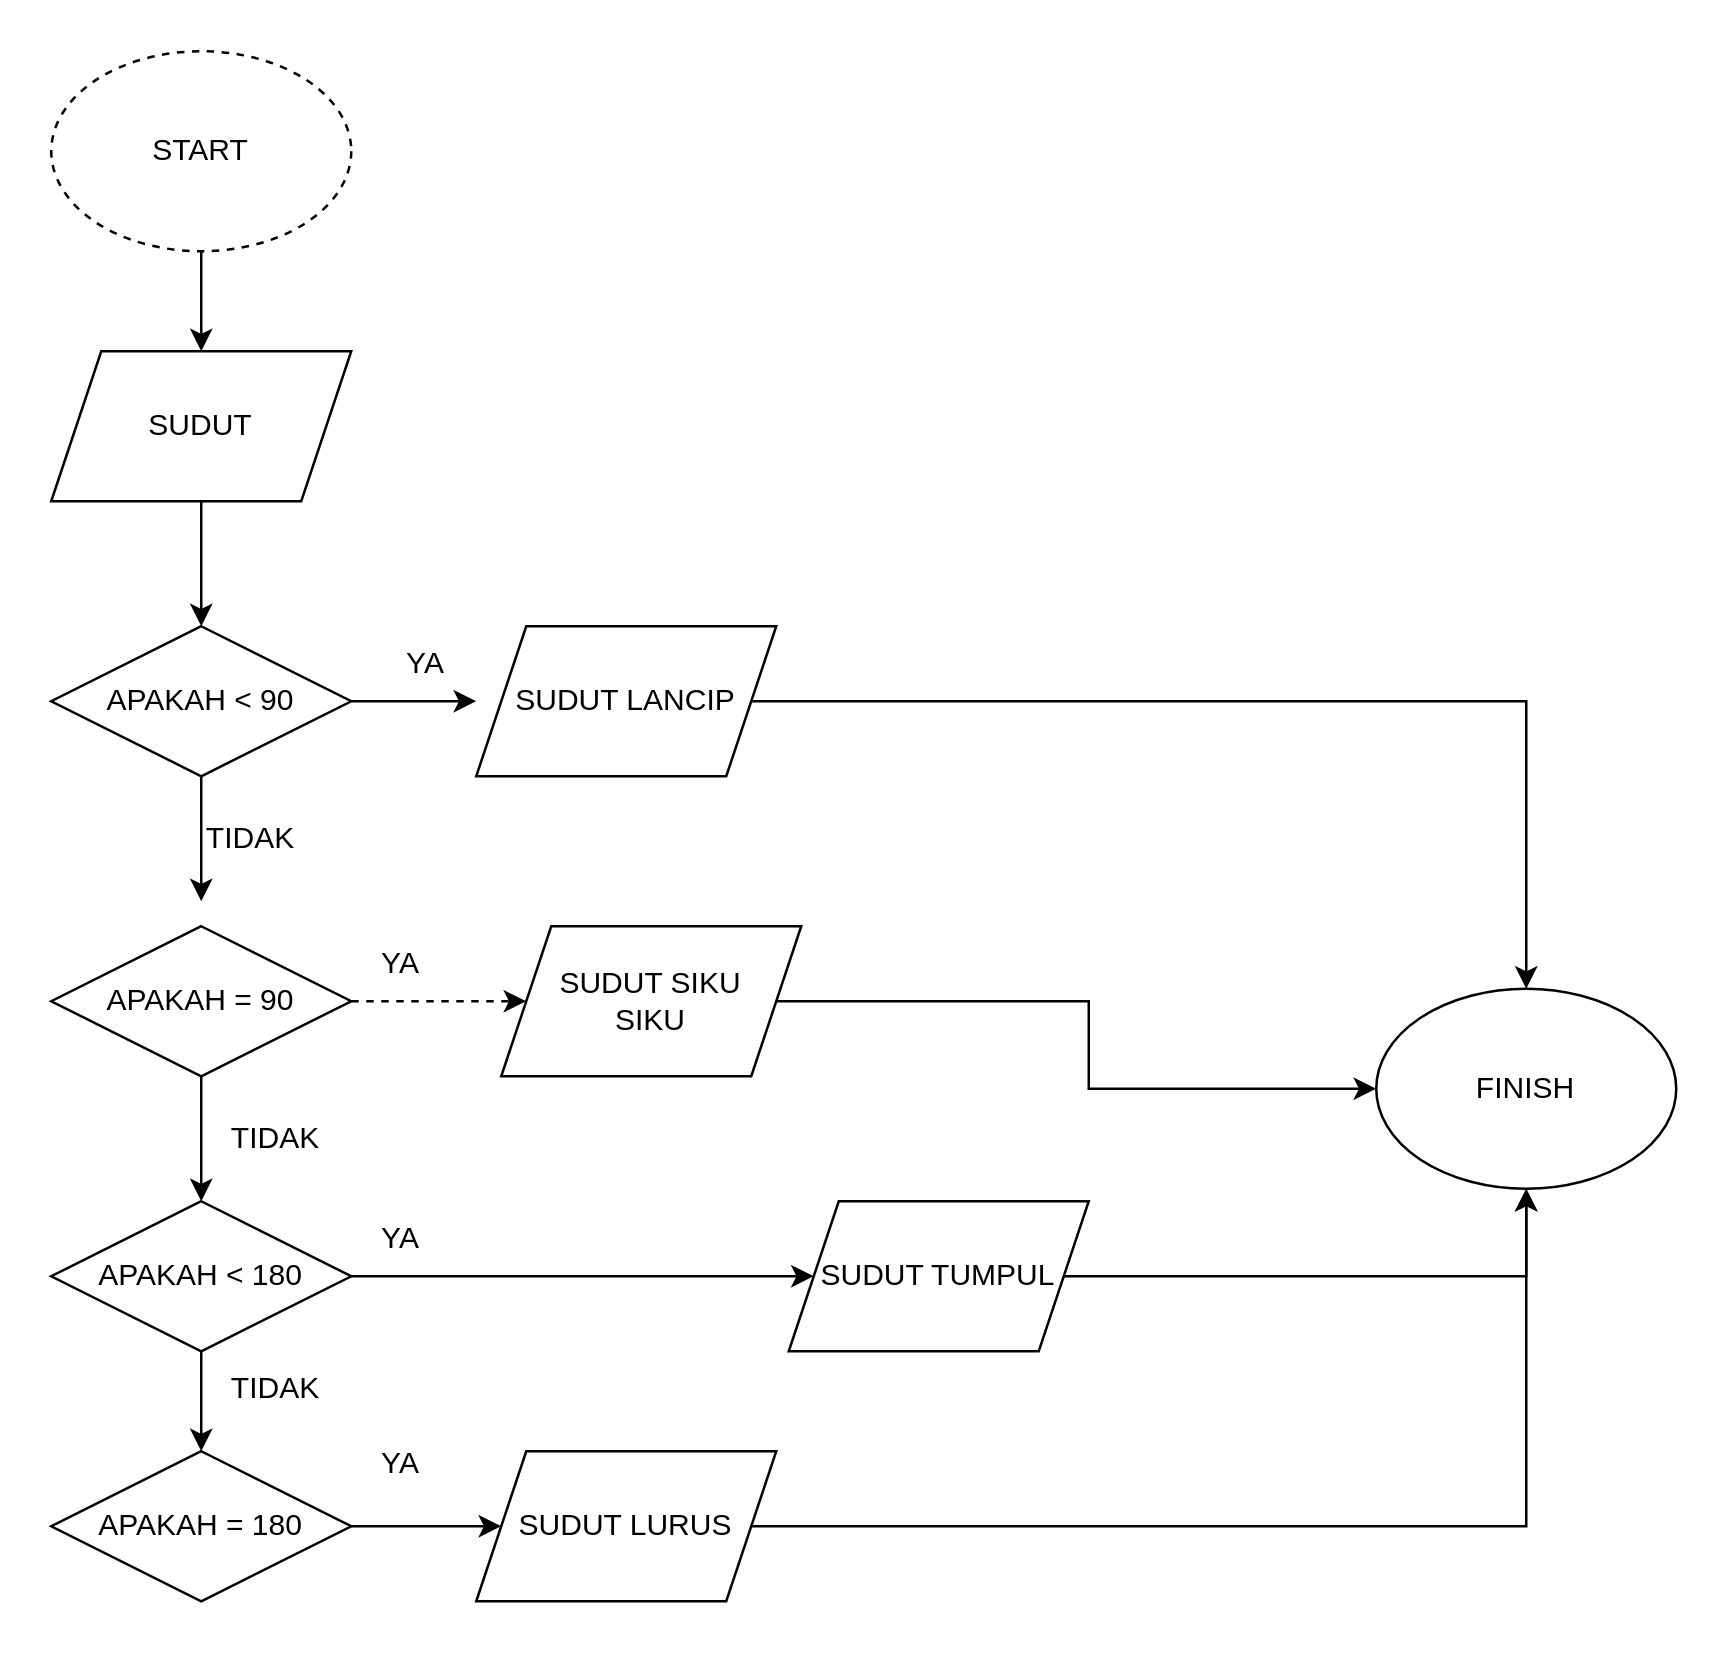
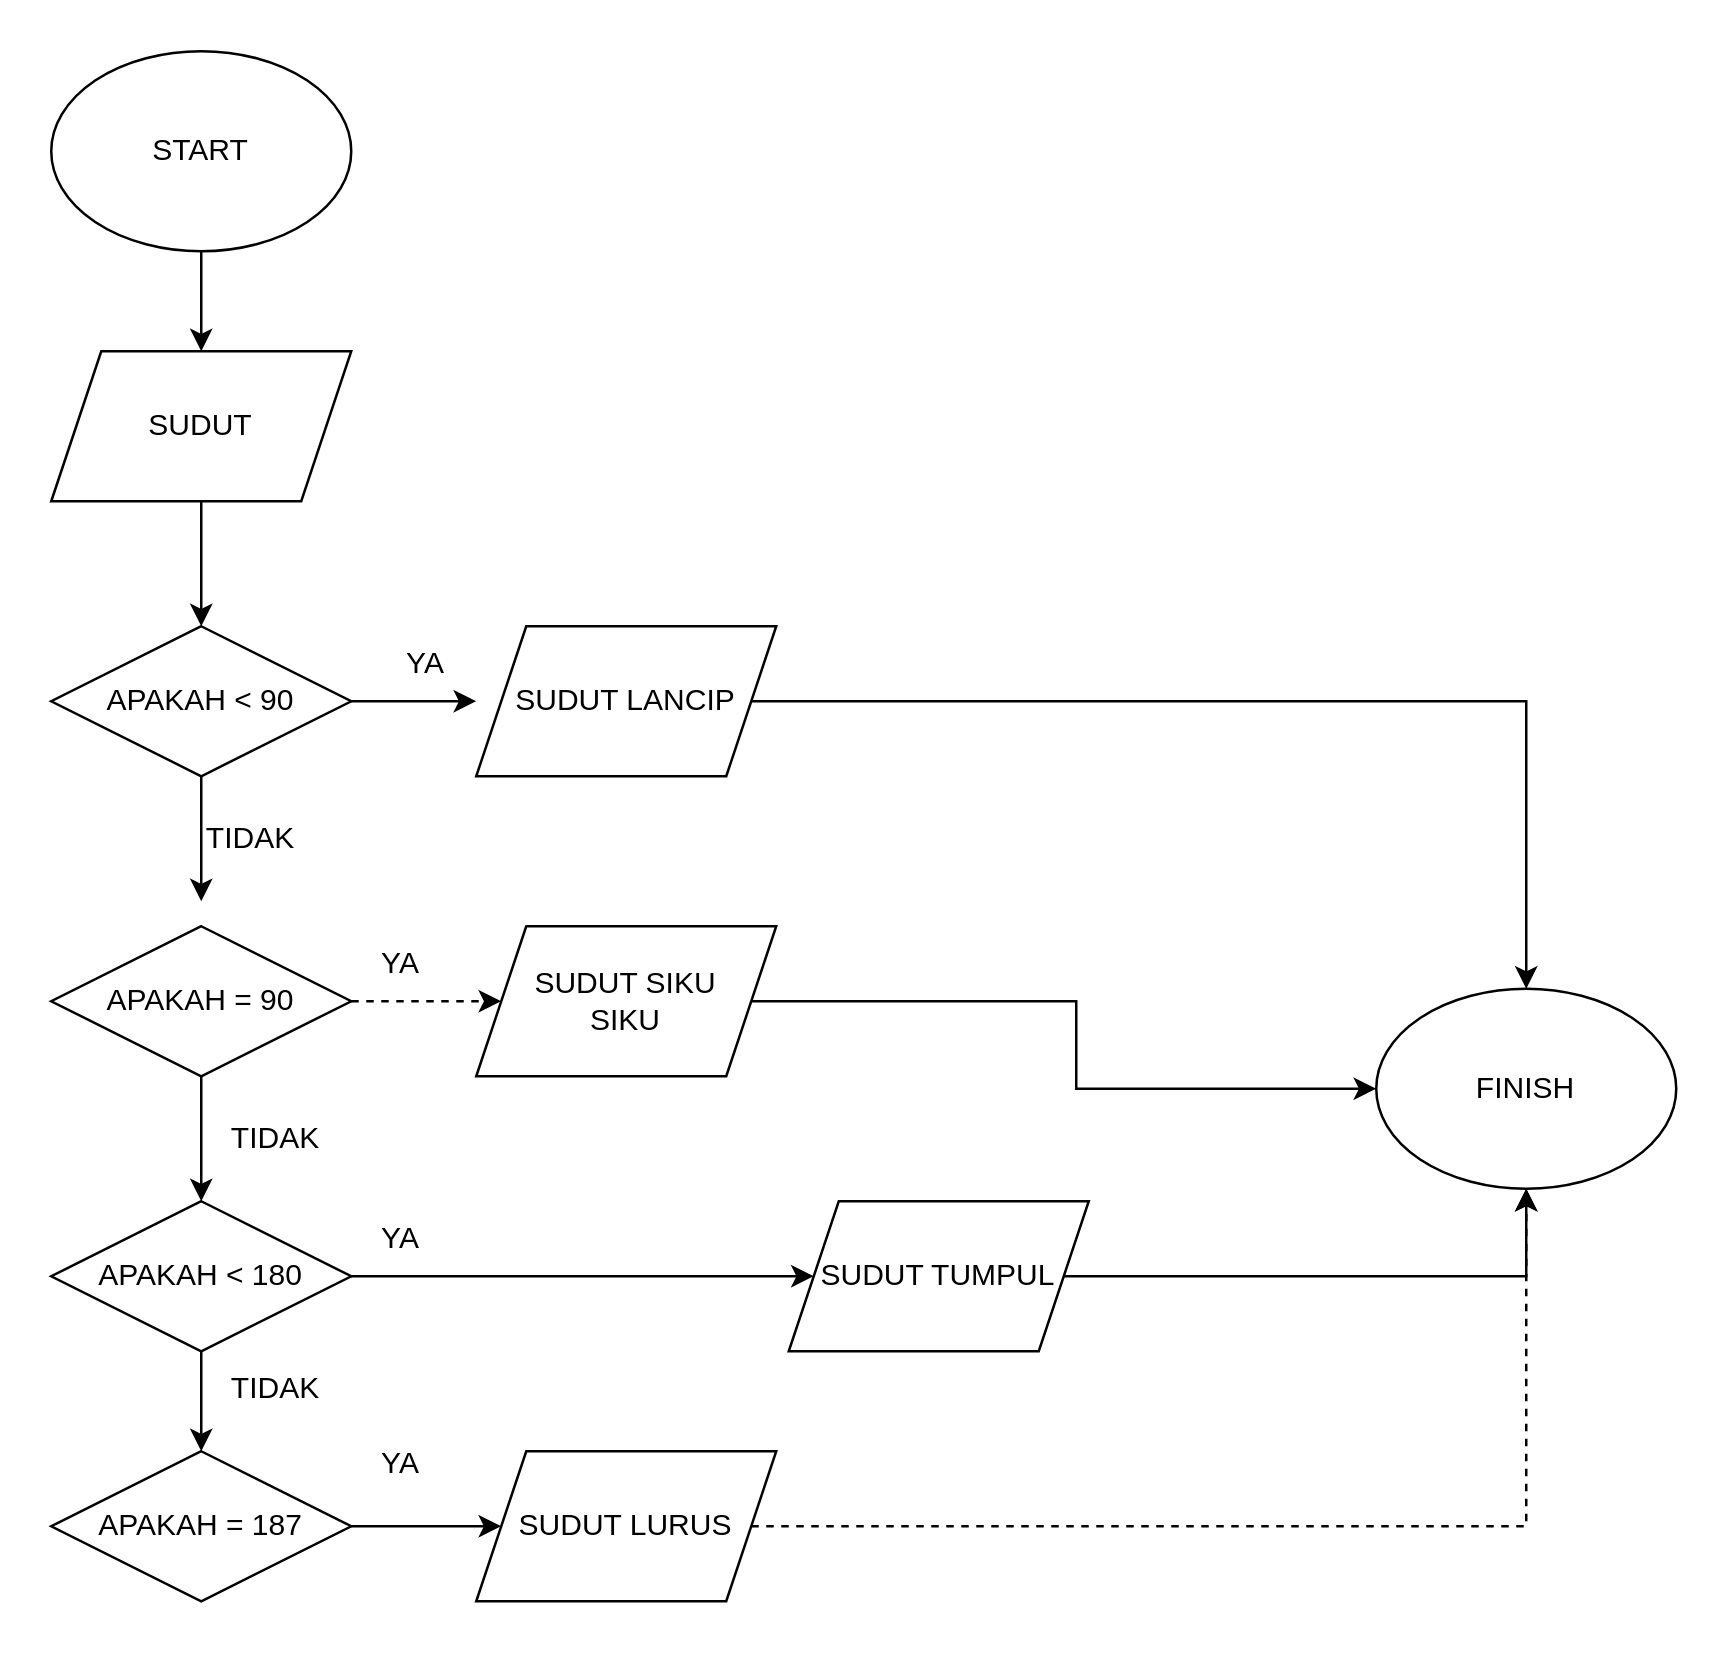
node "START": style dashed -> solid
node "SUDUT SIKU SIKU": moved (651, 1001) -> (626, 1001)
node "APAKAH = 180": label "APAKAH = 180" -> "APAKAH = 187"
edge "SUDUT LURUS" -> "FINISH": style solid -> dashed
